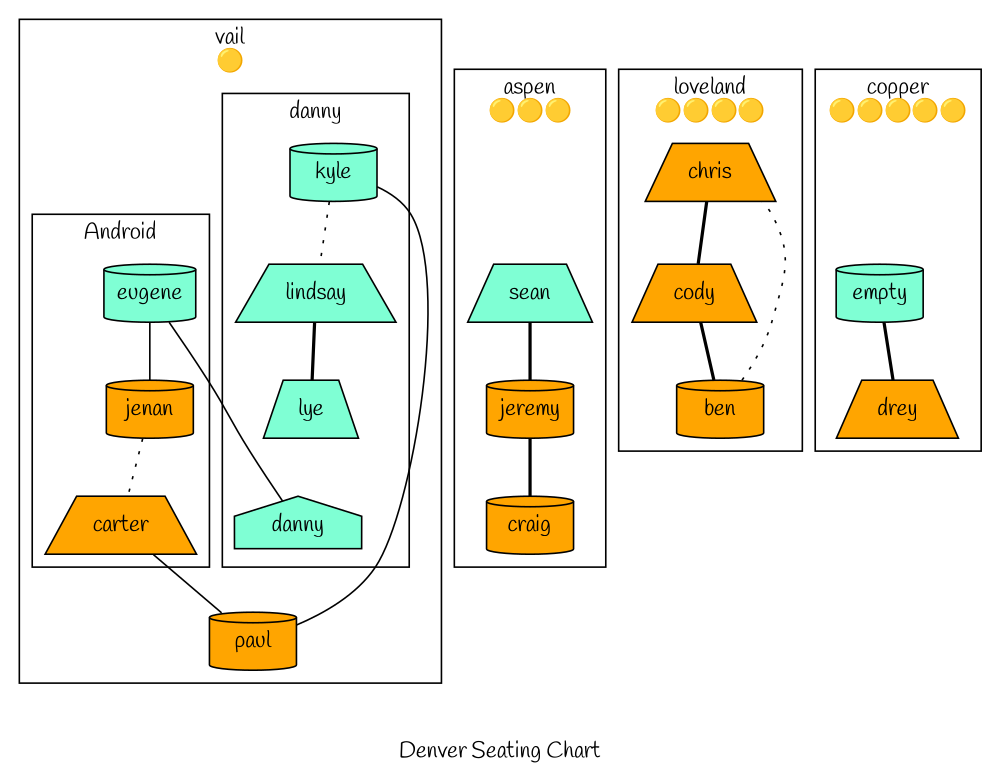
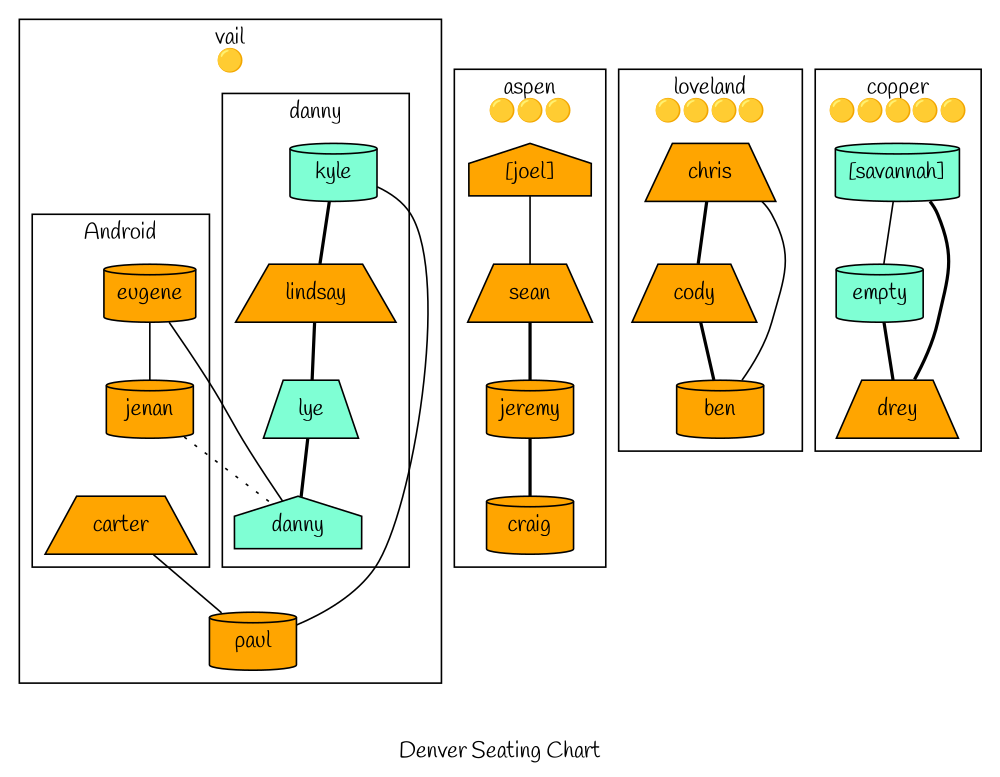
node "[joel]": added
node "[savannah]": added
edge "kyle" -- "lindsay": style dotted -> bold
edge "chris" -- "ben": style dotted -> solid
node "eugene": fillcolor aquamarine -> orange
node "lindsay": fillcolor aquamarine -> orange
node "sean": fillcolor aquamarine -> orange
edge "jenan" -- "carter": now "jenan" -- "danny"
edge "lye" -- "danny": added
